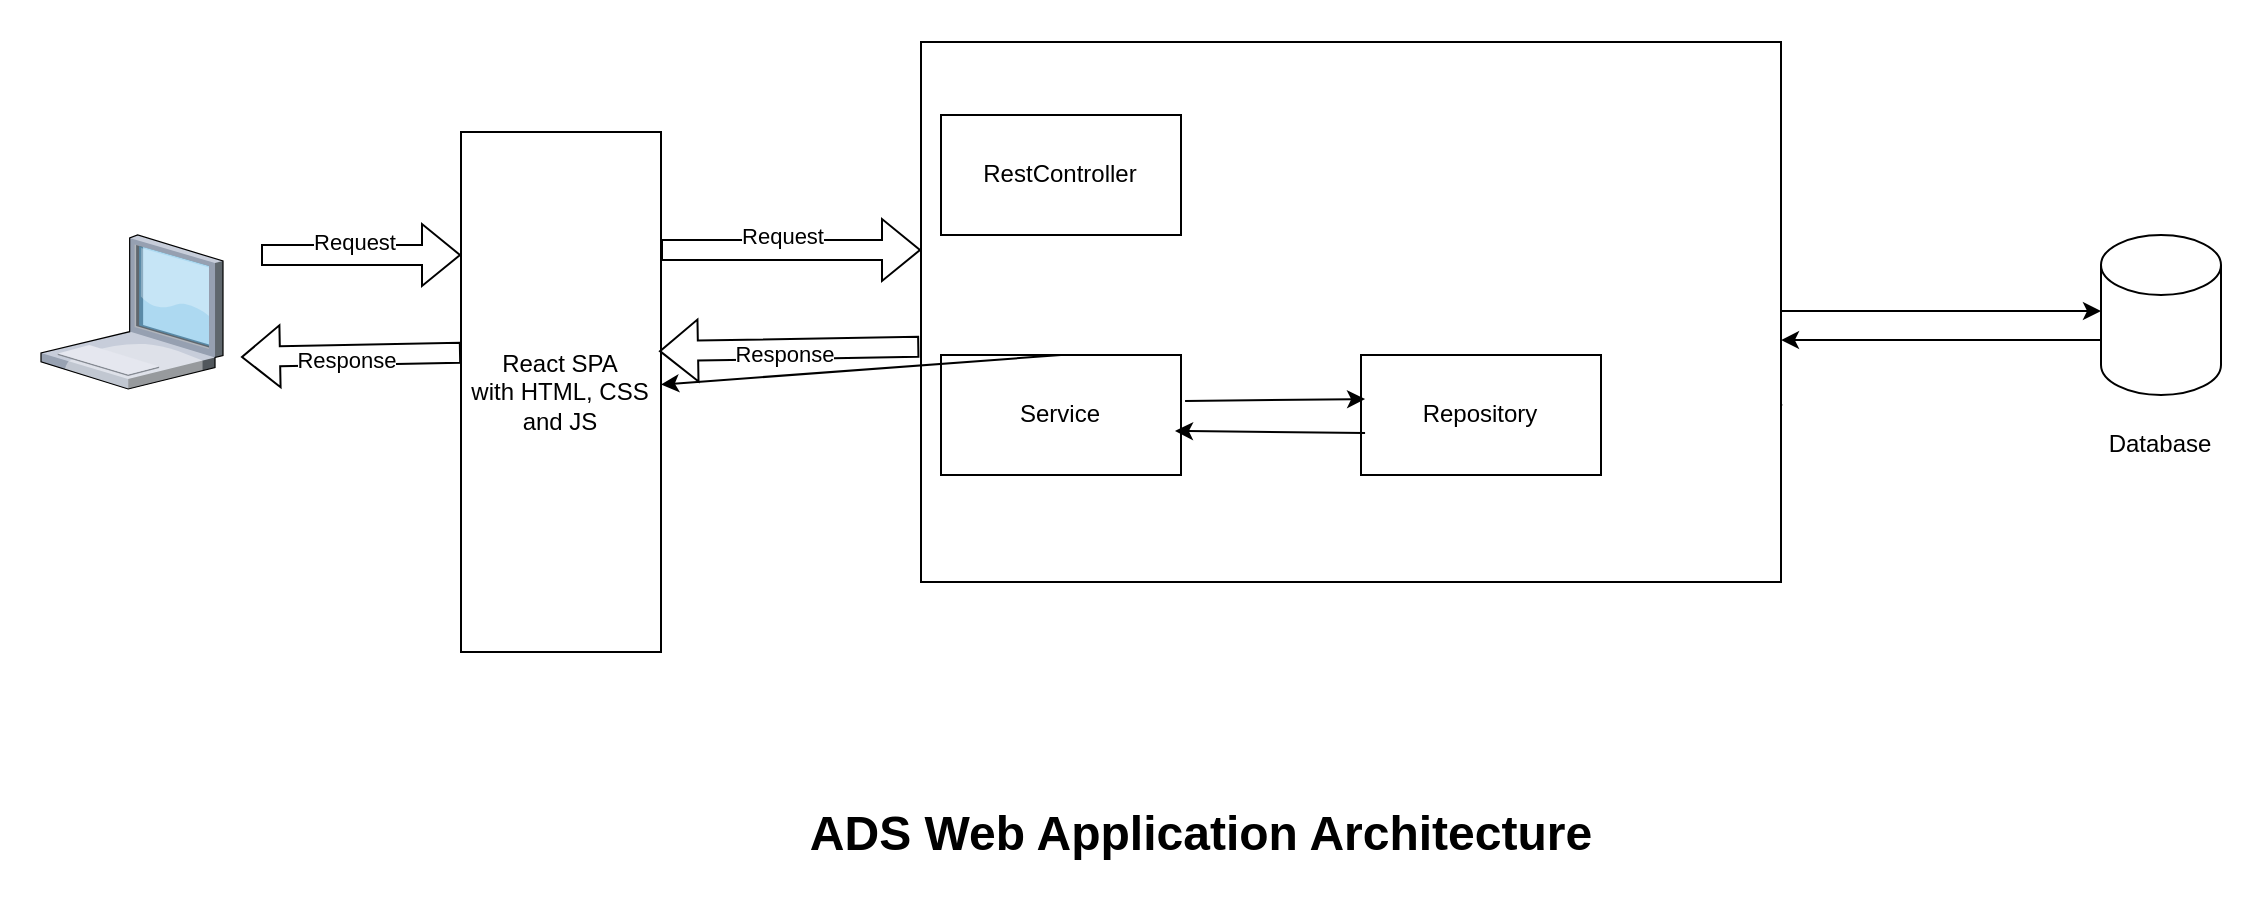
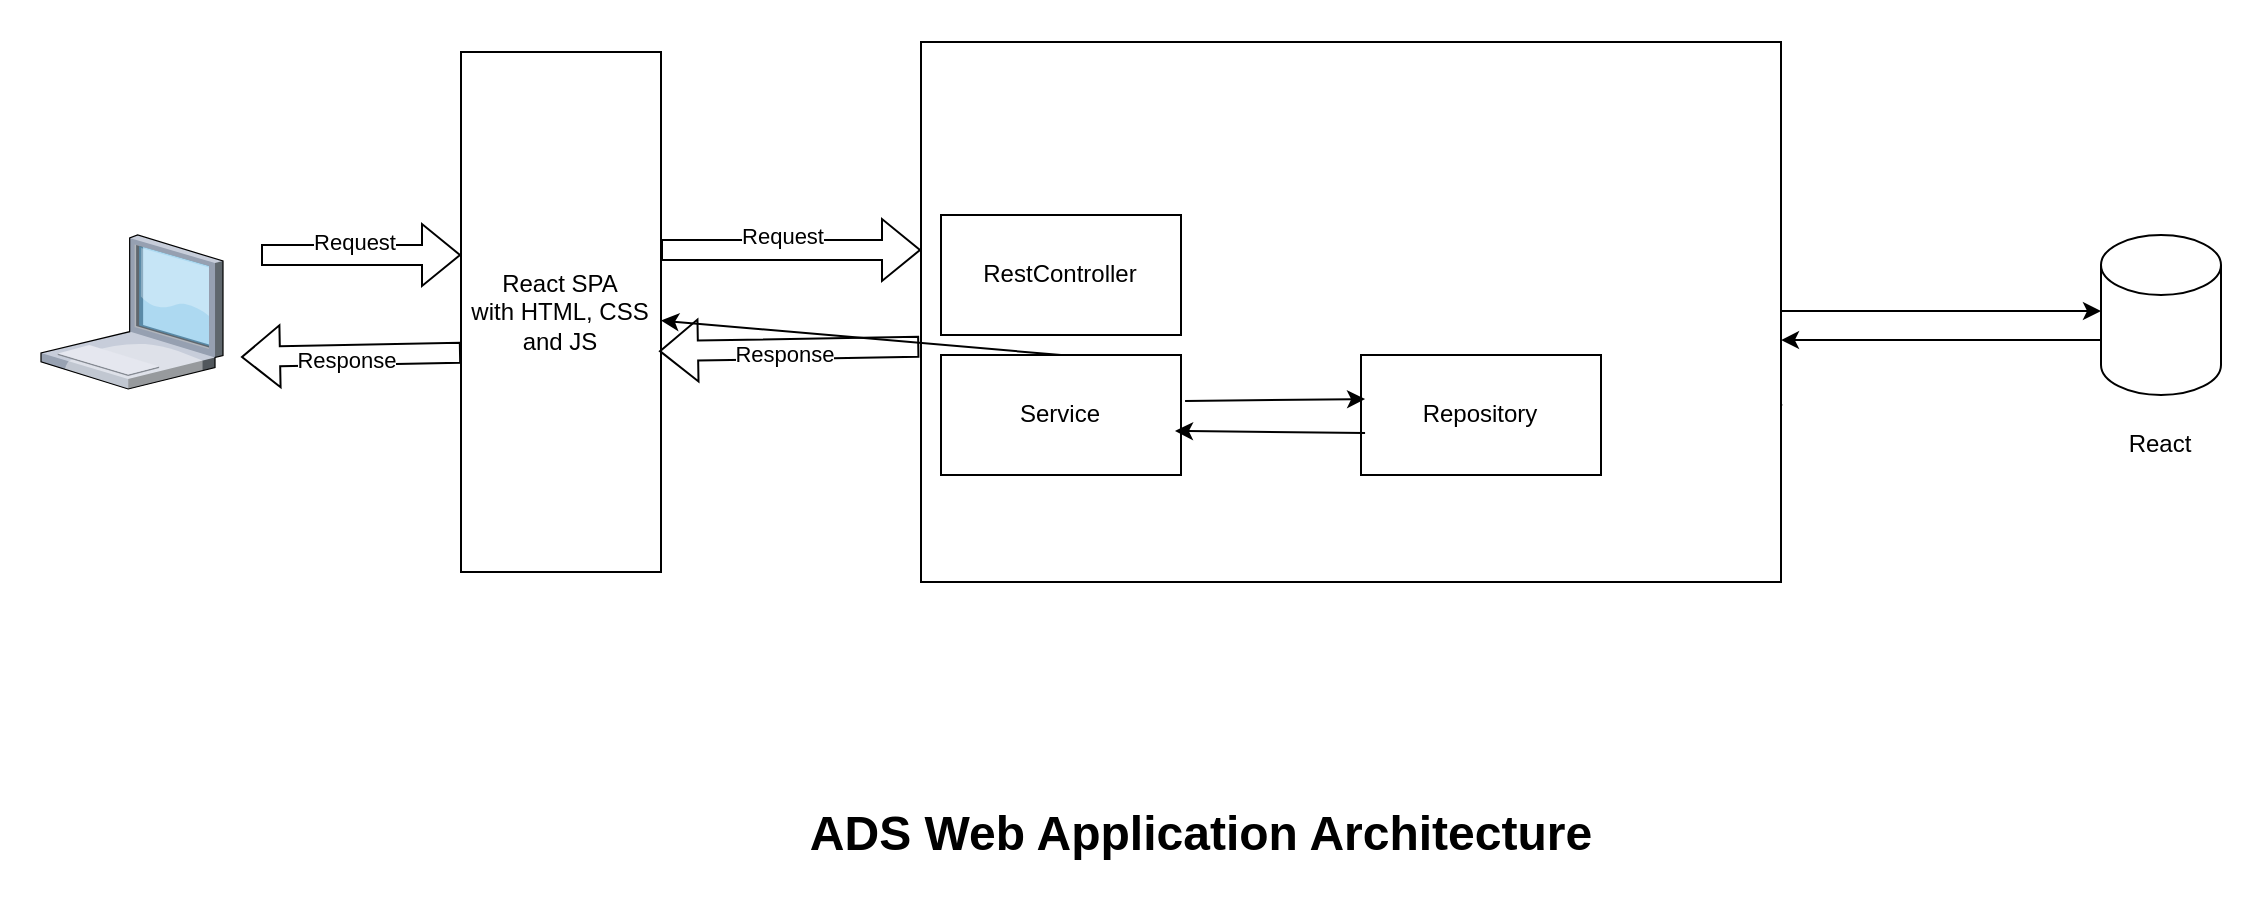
node "RestController": moved (1061, 175) -> (1061, 275)
node "React SPA with HTML, CSS and JS": moved (561, 392) -> (561, 312)
node "Database": label "Database" -> "React"
